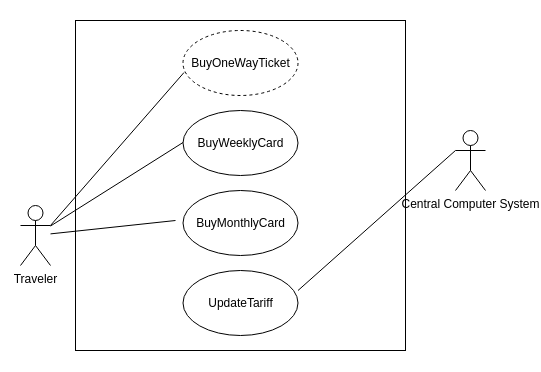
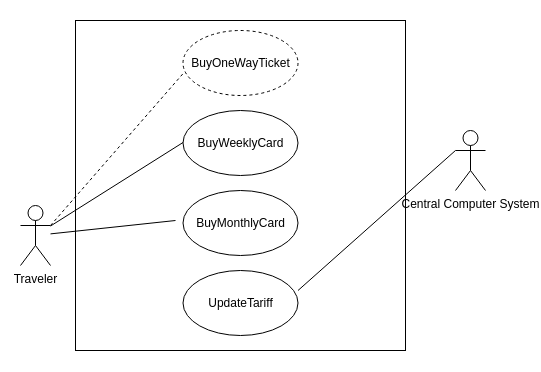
edge "BuyOneWayTicket" -- "Traveler": style solid -> dashed
